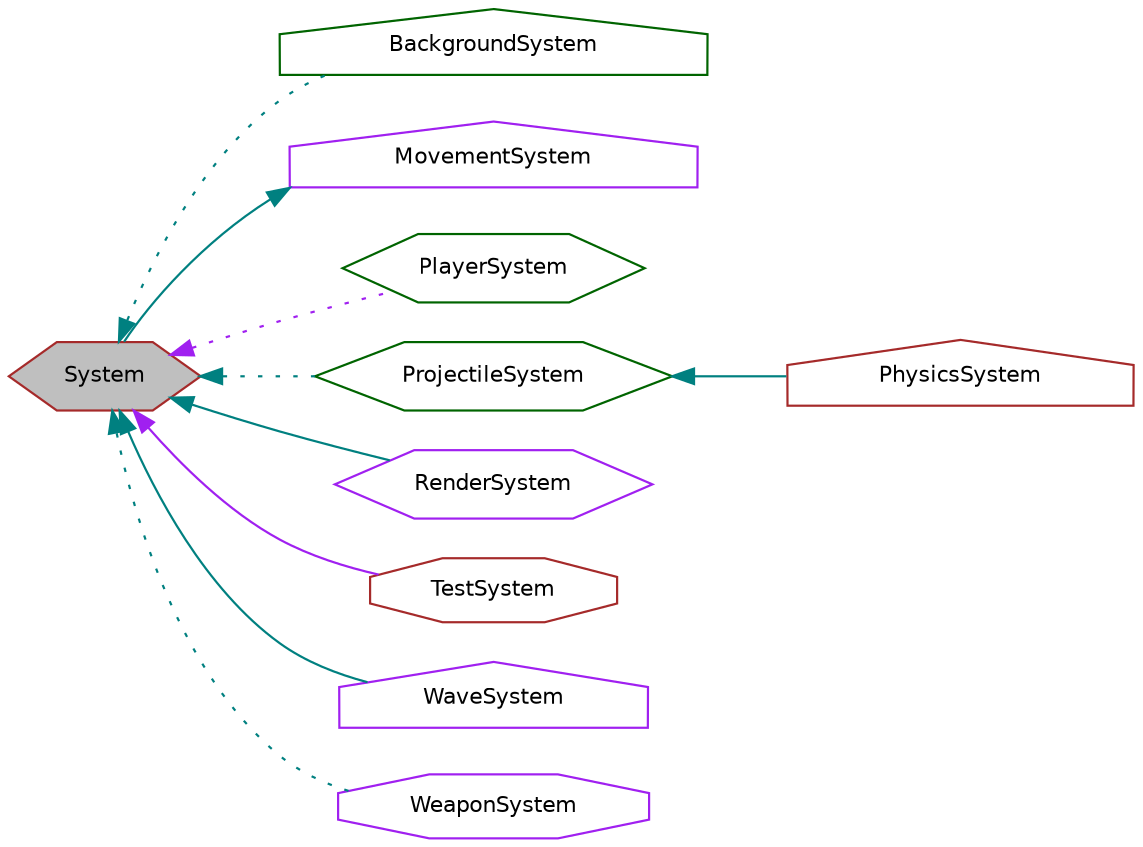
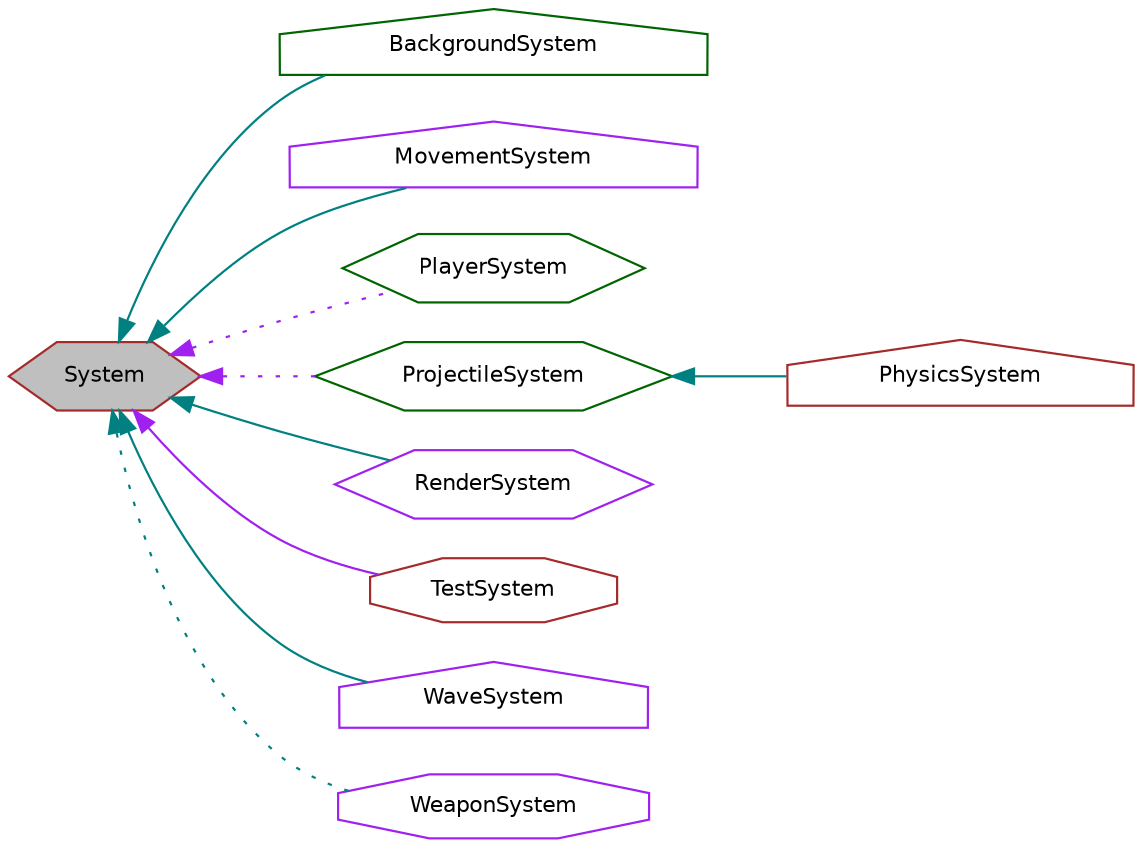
edge "BackgroundSystem" -> "System": style dotted -> solid
edge "System" -> "MovementSystem": reversed
edge "ProjectileSystem" -> "System": color teal -> purple
